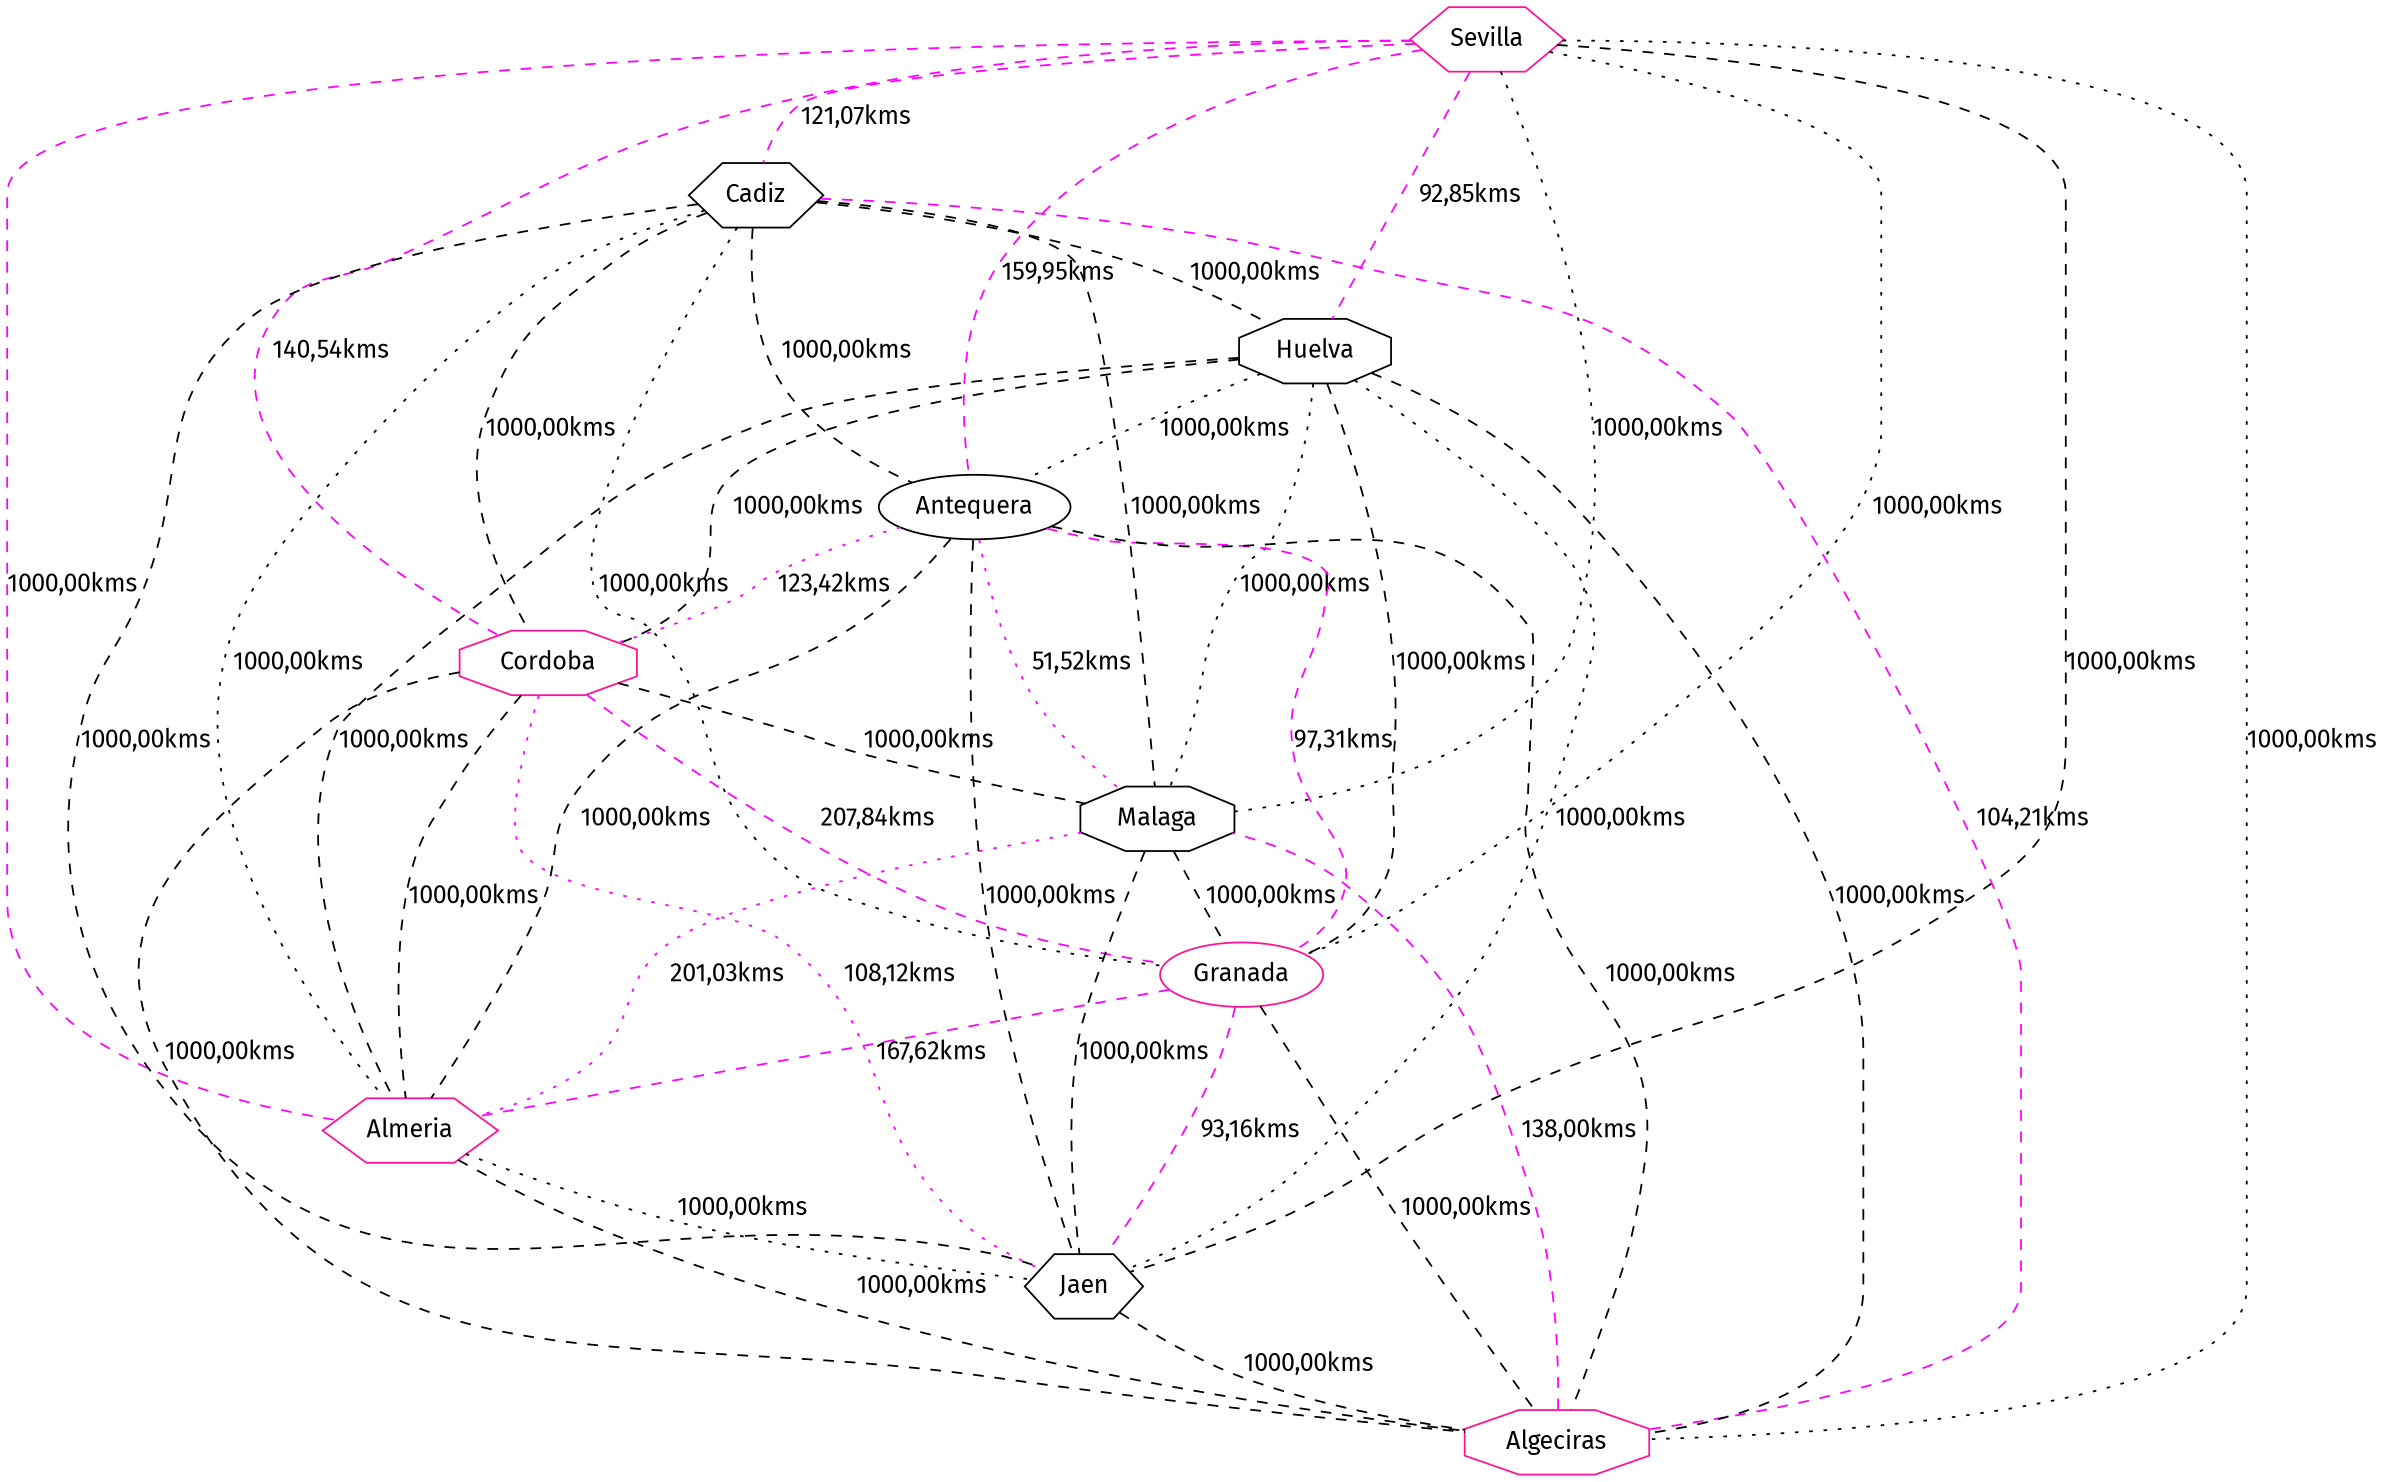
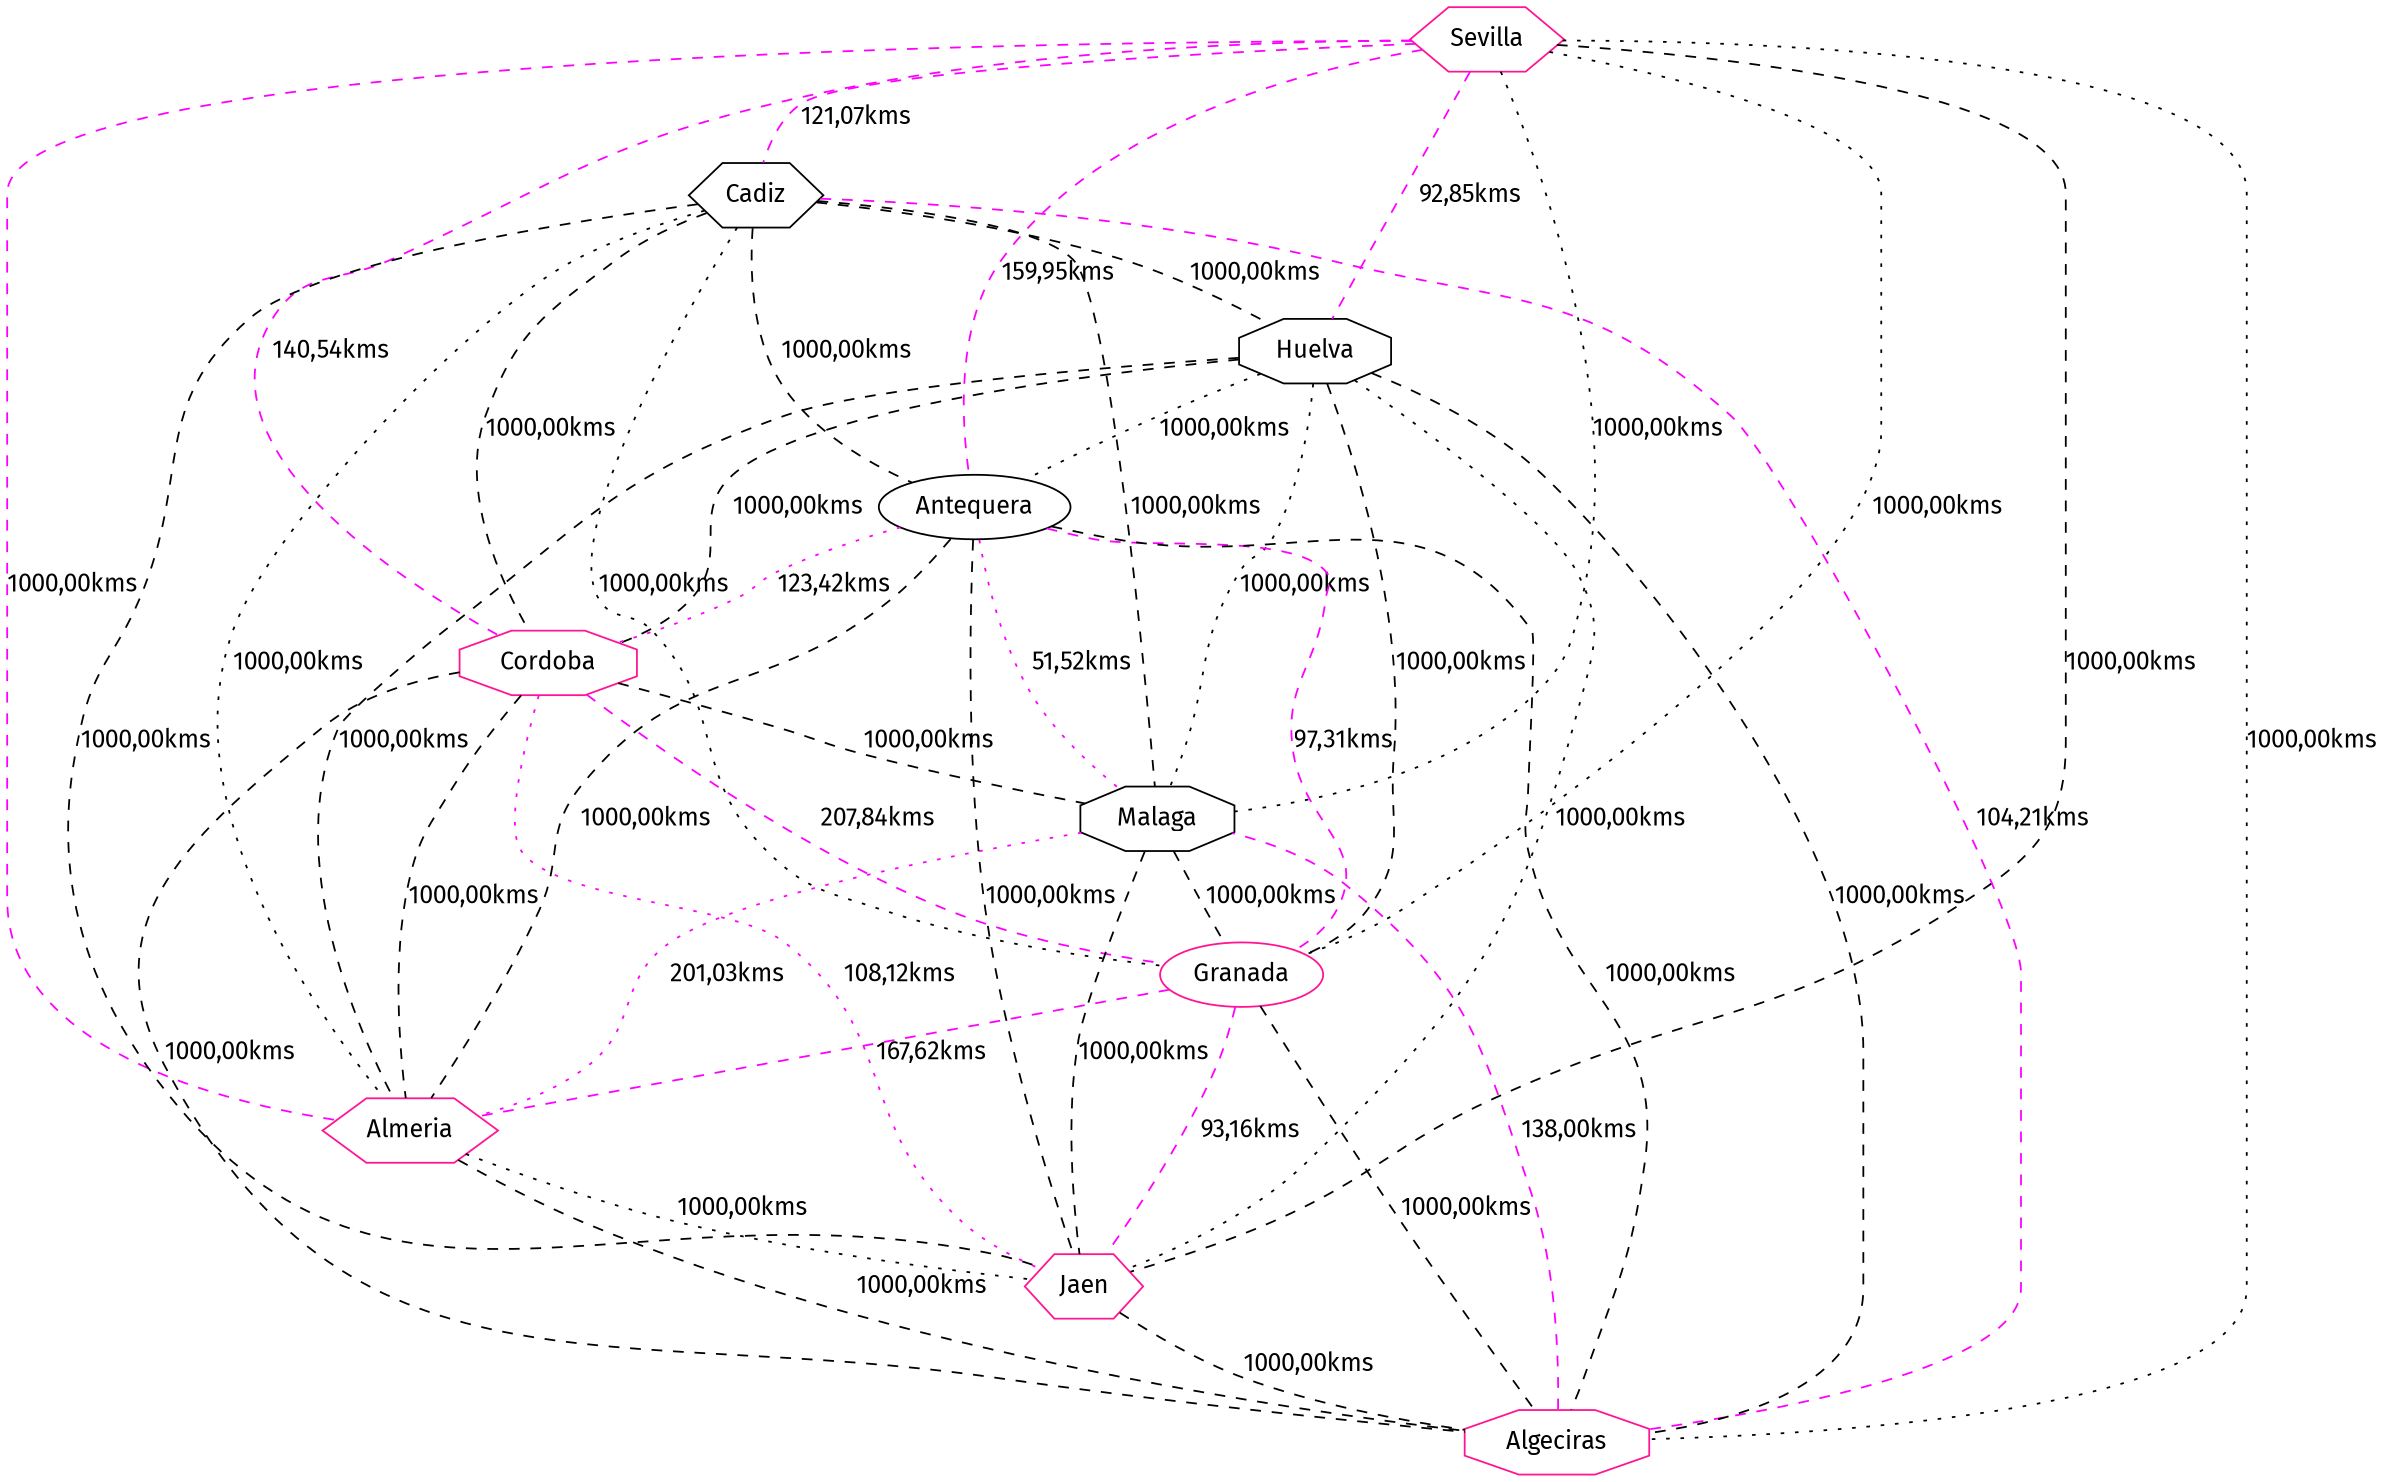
node "Jaen": color black -> deeppink
